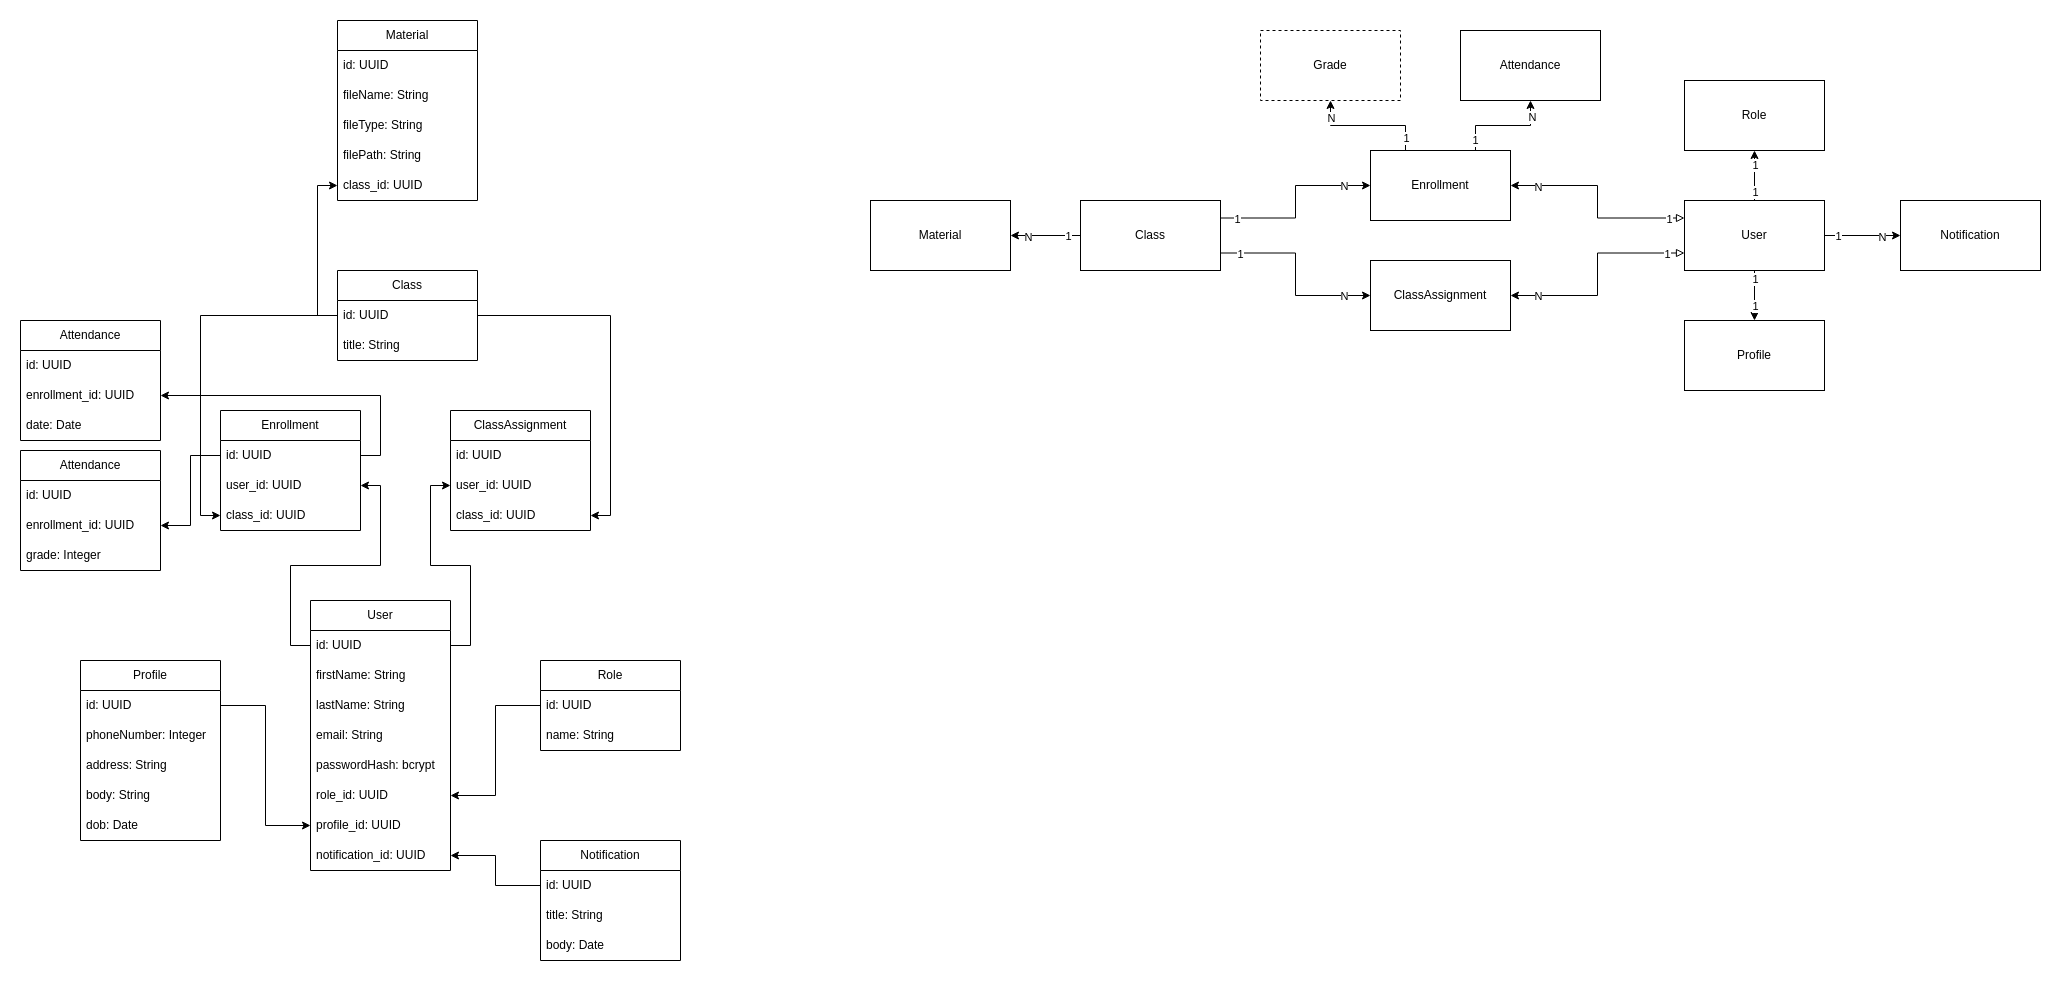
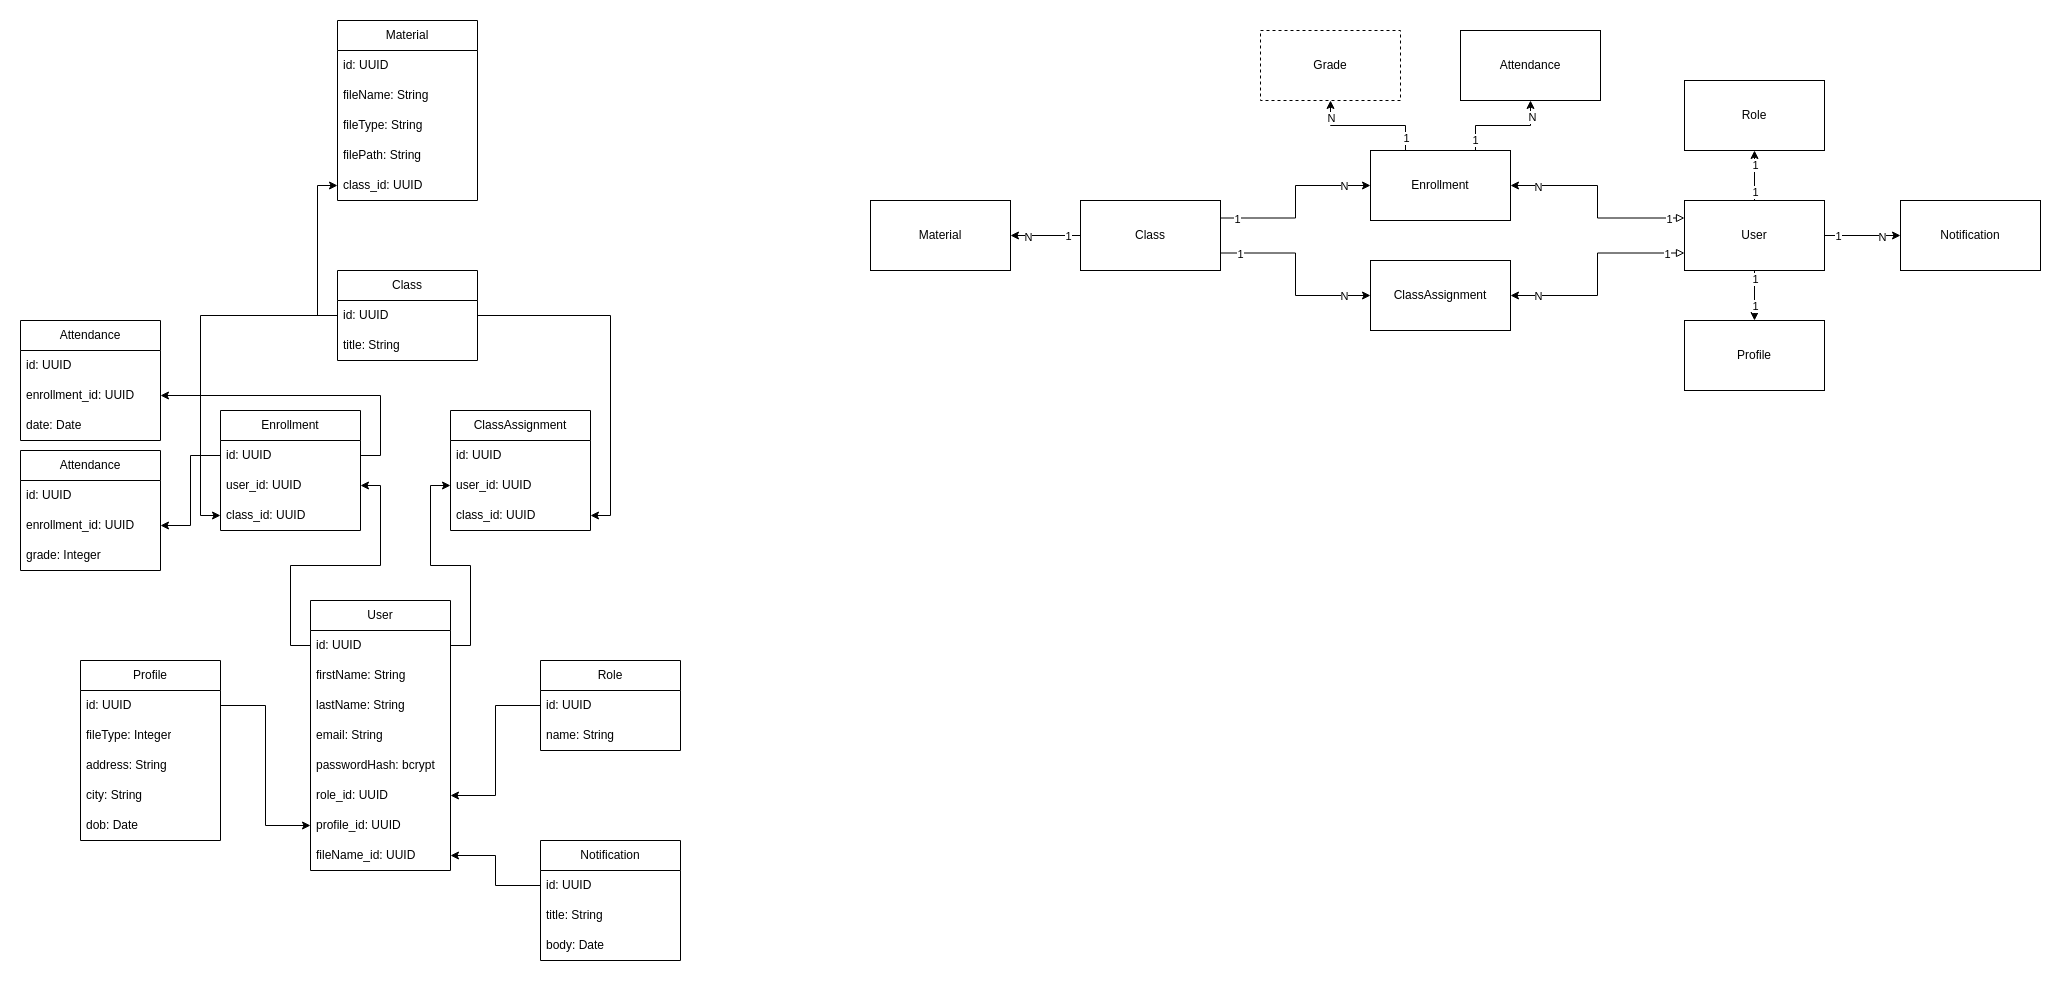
node "phoneNumber: Integer": label "phoneNumber: Integer" -> "fileType: Integer"
node "body: String": label "body: String" -> "city: String"
node "notification_id: UUID": label "notification_id: UUID" -> "fileName_id: UUID"
